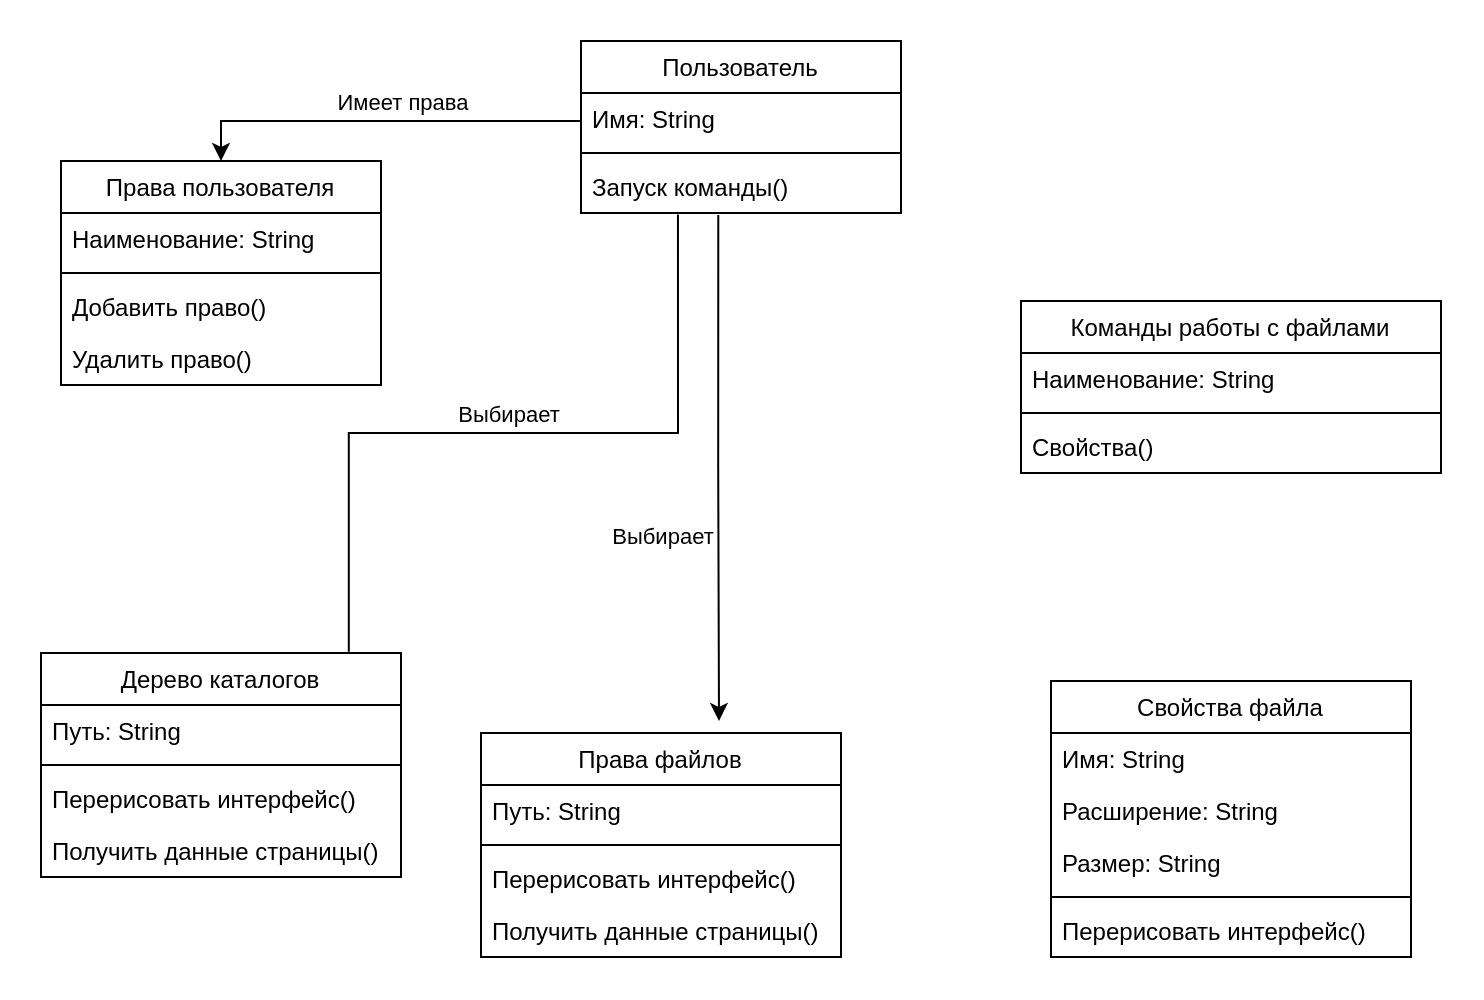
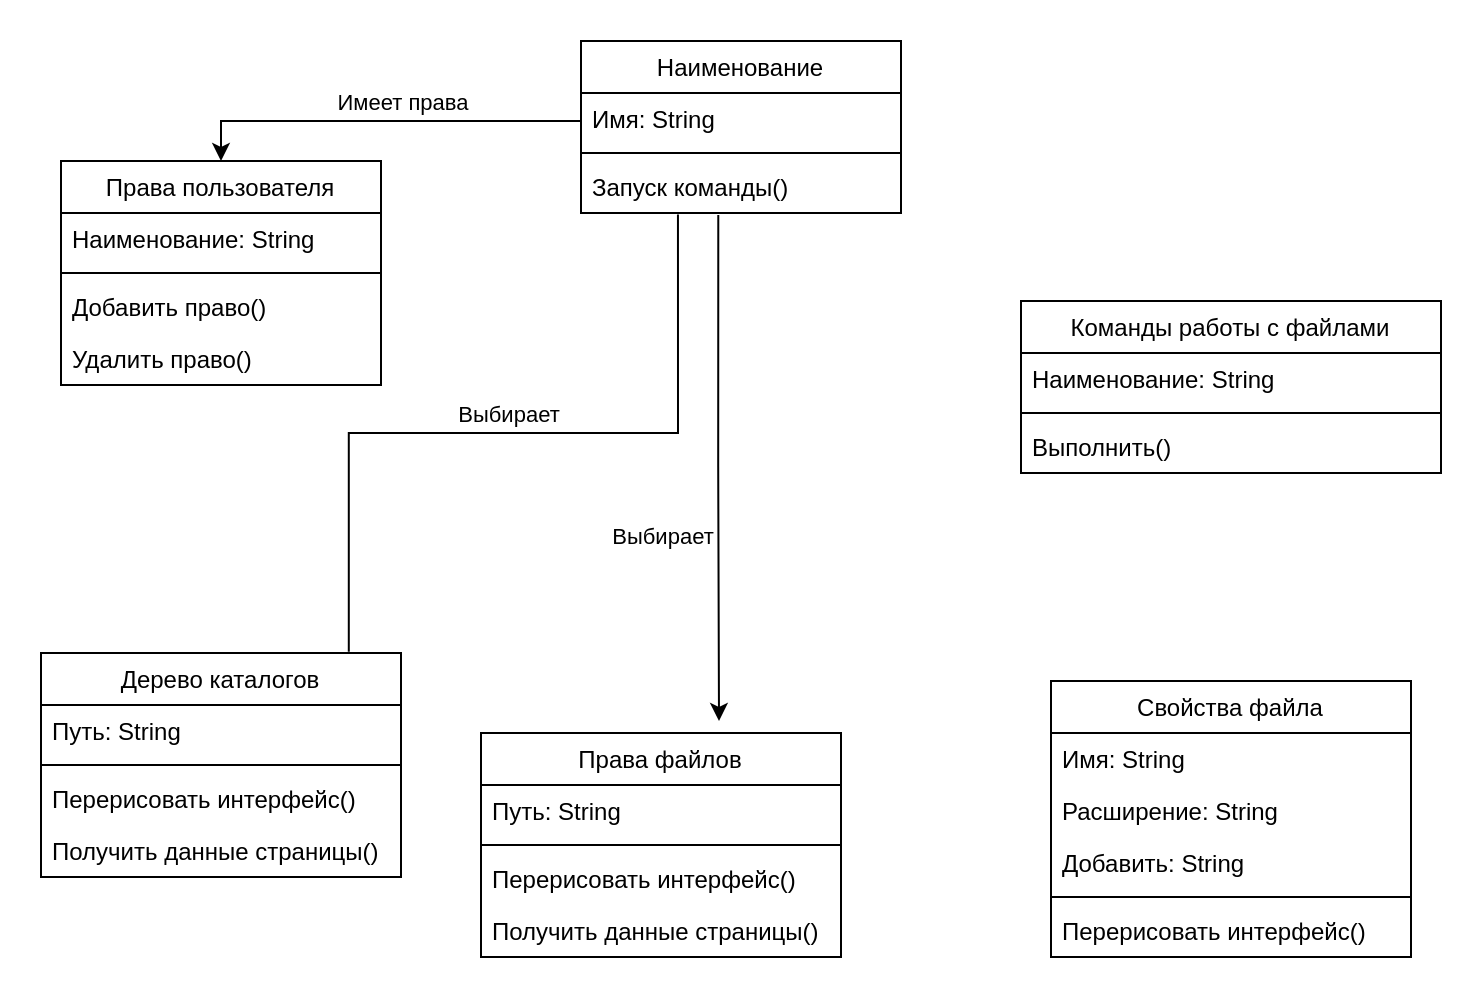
node "Пользователь": label "Пользователь" -> "Наименование"
node "Свойства()": label "Свойства()" -> "Выполнить()"
node "Размер: String": label "Размер: String" -> "Добавить: String"
